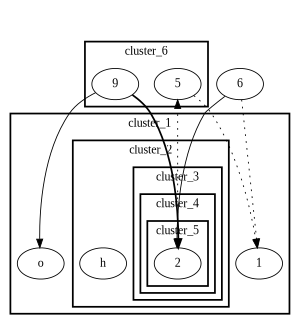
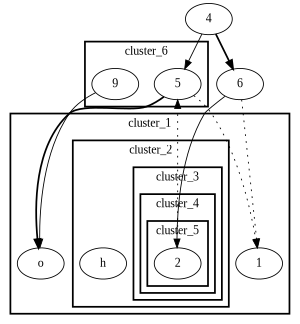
node "4": added
edge "5" -> "o": added
edge "9" -> "2": removed
